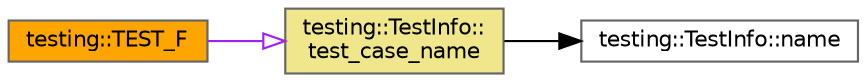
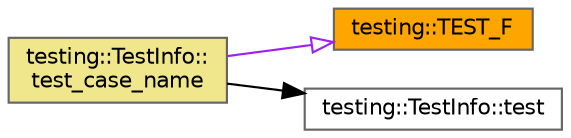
edge "testing::TEST_F" -> "testing::TestInfo:: test_case_name": reversed
node "testing::TestInfo::name": label "testing::TestInfo::name" -> "testing::TestInfo::test"
